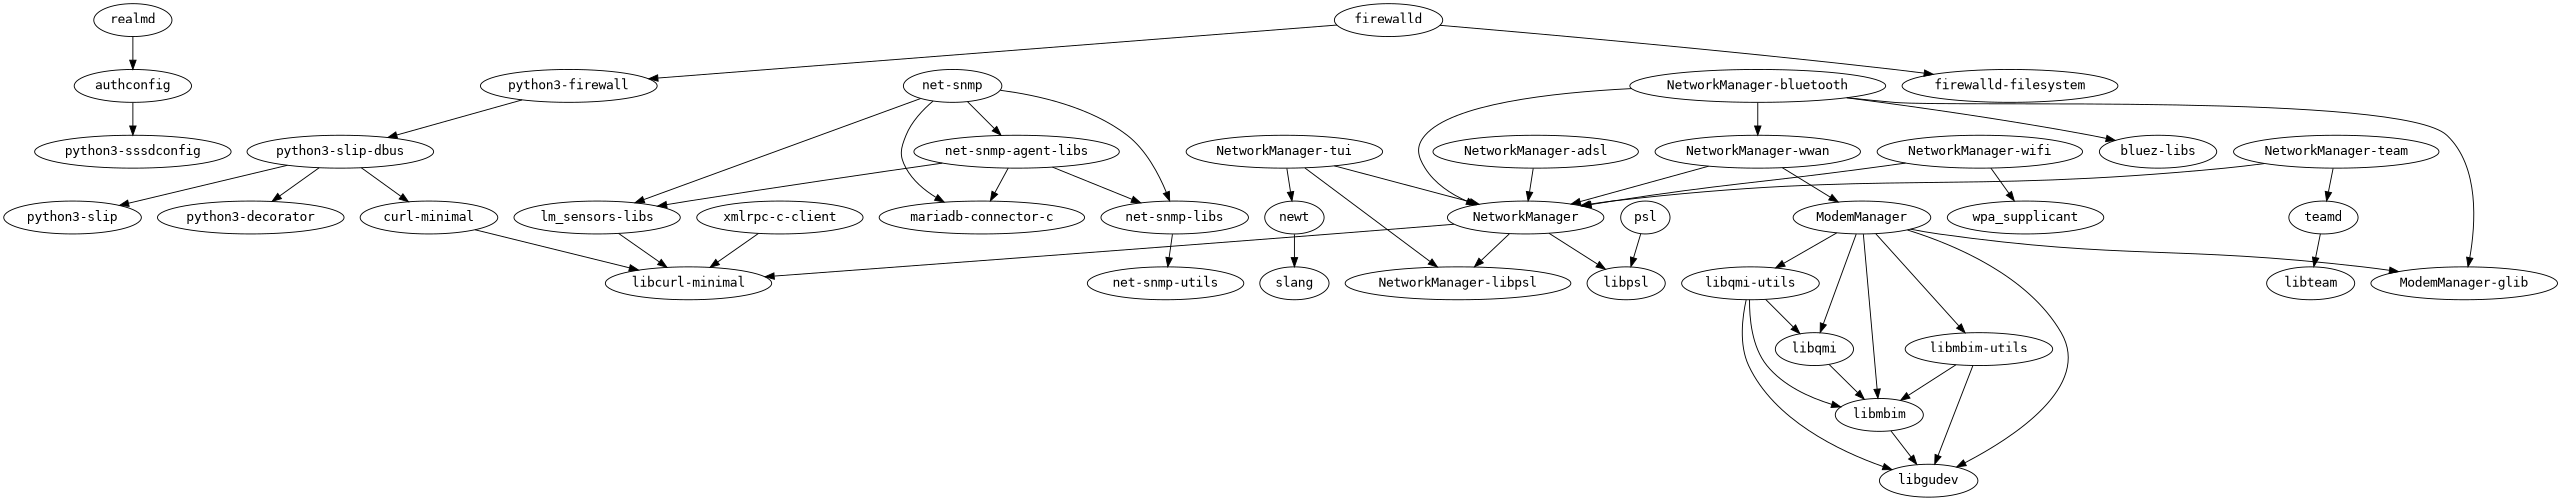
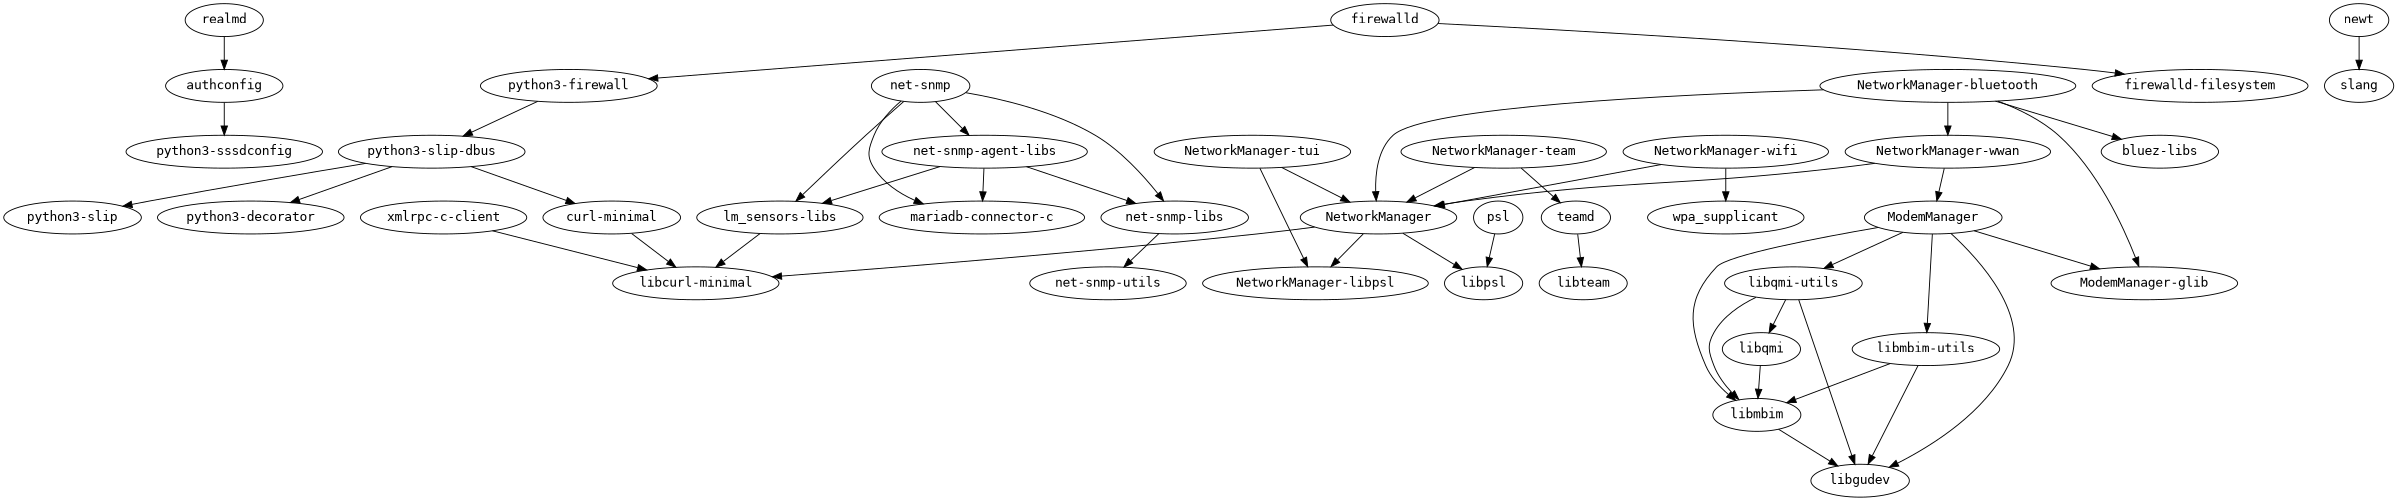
node "NetworkManager-adsl": removed
edge "NetworkManager-tui" -> "newt": removed
edge "ModemManager" -> "libqmi": removed
